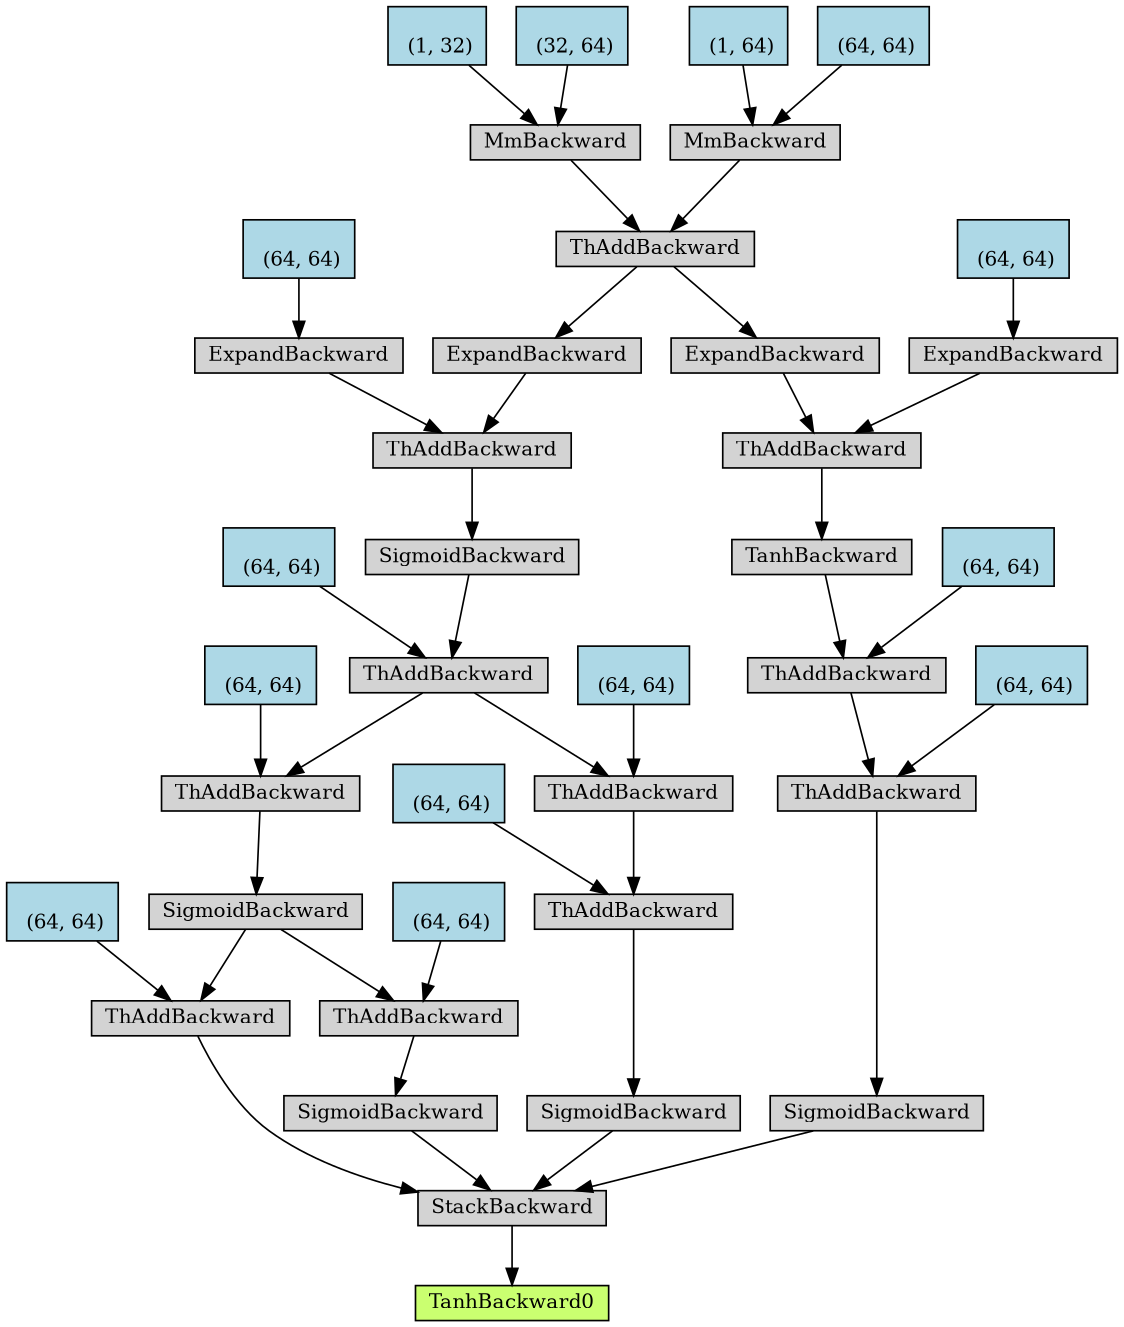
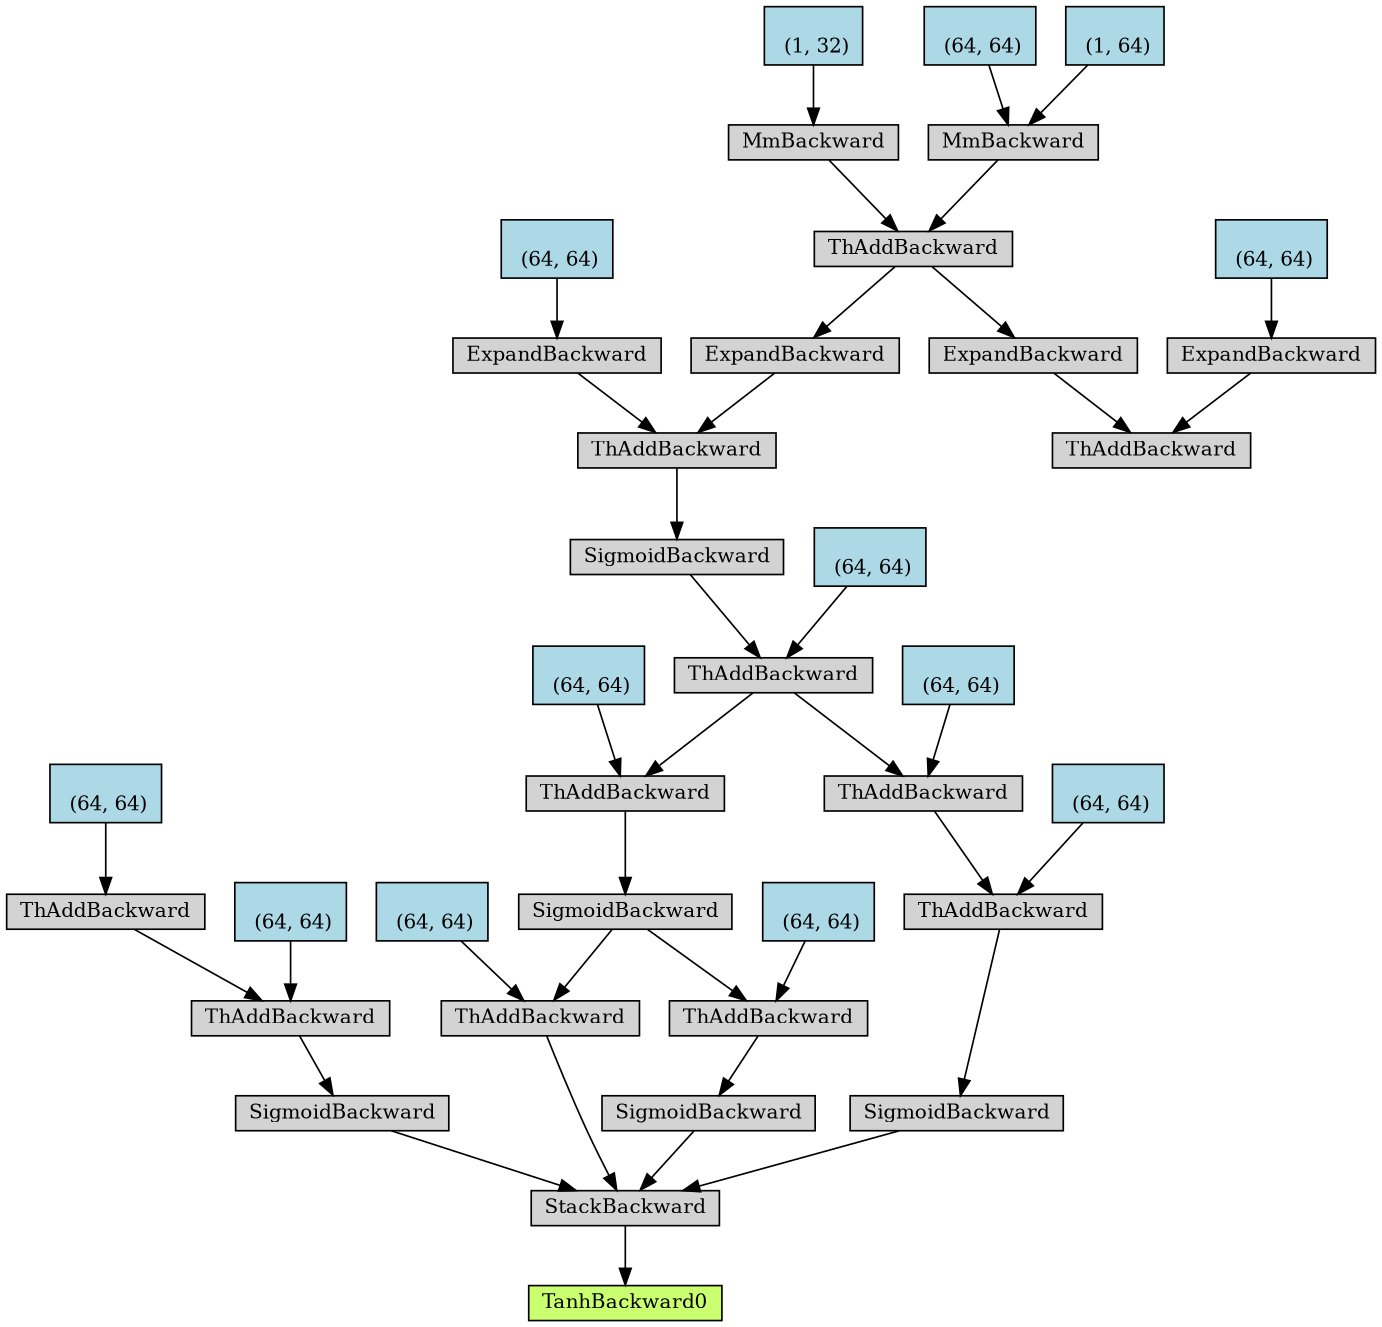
node "(32, 64)": removed
node "TanhBackward": removed
